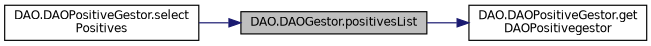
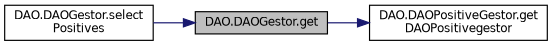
node "DAO.DAOPositiveGestor.select Positives": label "DAO.DAOPositiveGestor.select Positives" -> "DAO.DAOGestor.select Positives"
node "DAO.DAOGestor.positivesList": label "DAO.DAOGestor.positivesList" -> "DAO.DAOGestor.get"
